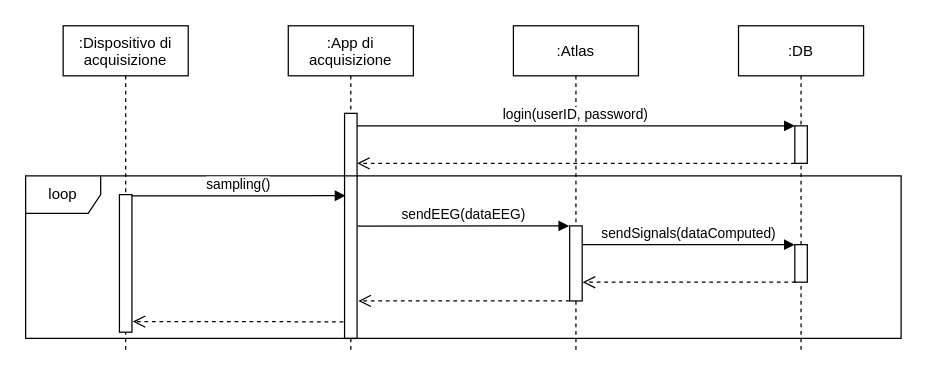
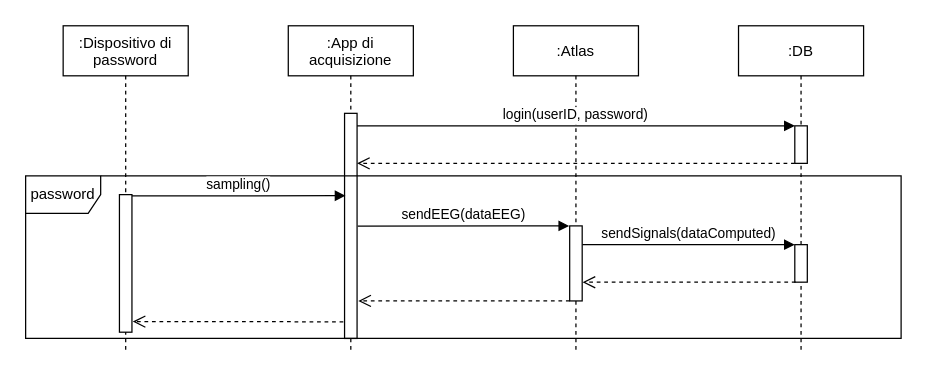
node ":Dispositivo di acquisizione": label ":Dispositivo di acquisizione" -> ":Dispositivo di password"
node "loop": label "loop" -> "password"
